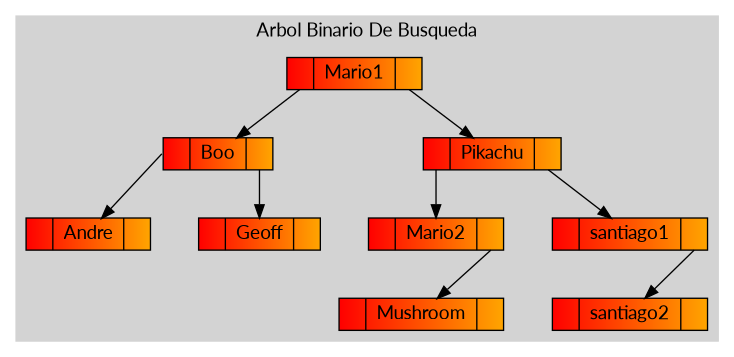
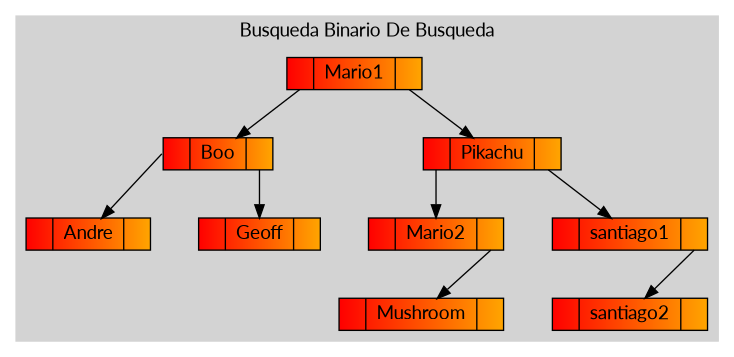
cluster "Arbol Binario De Busqueda": label "Arbol Binario De Busqueda" -> "Busqueda Binario De Busqueda"
